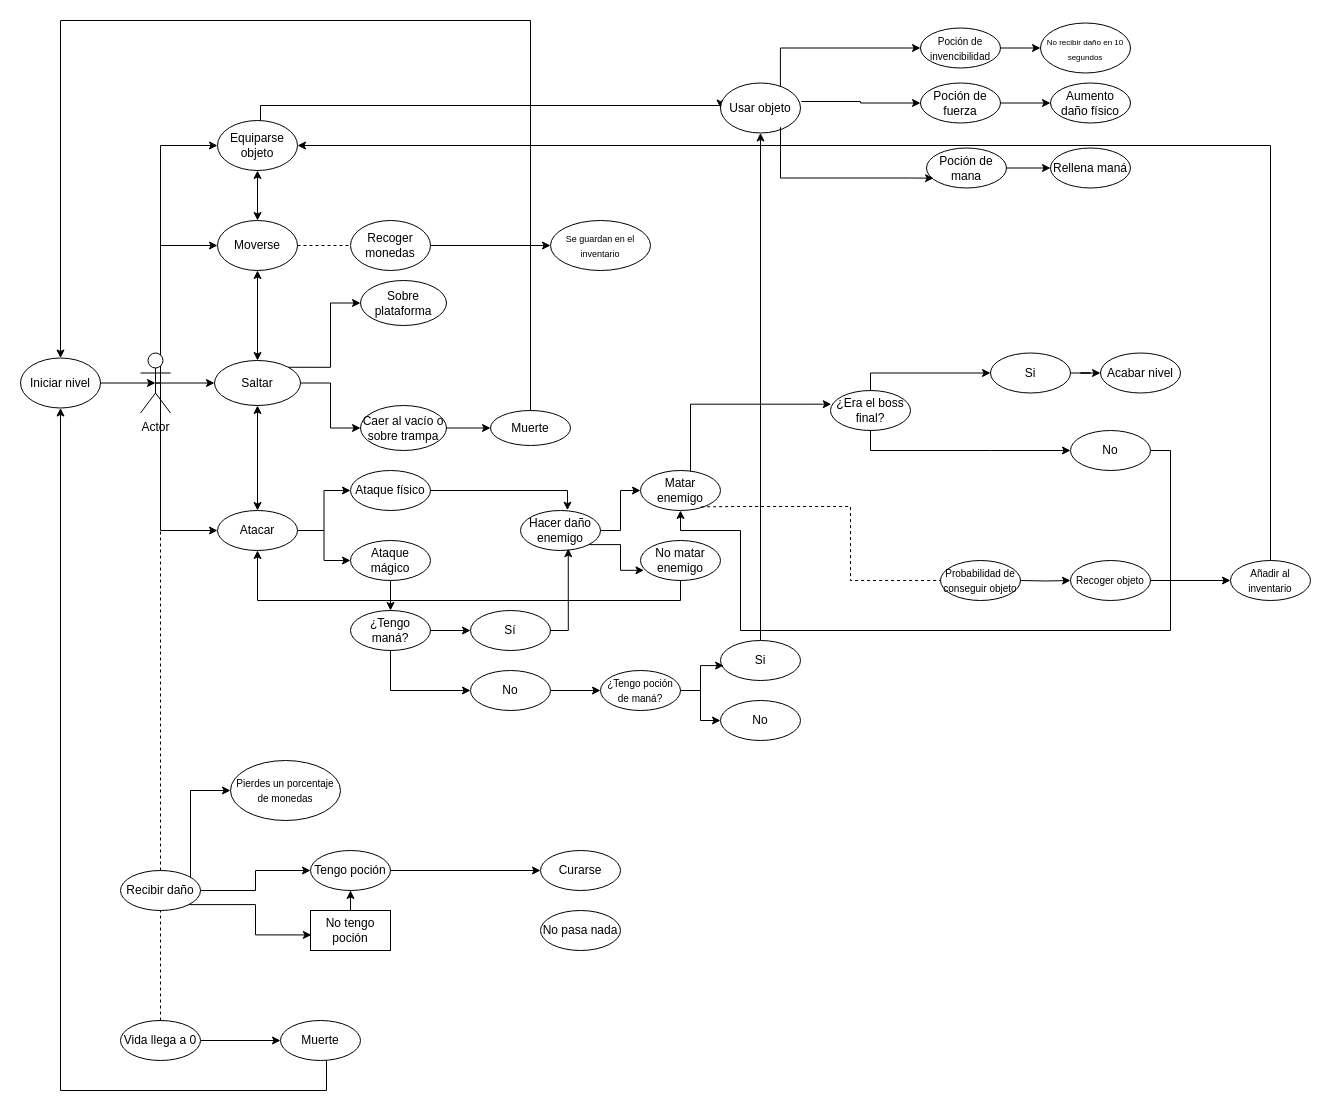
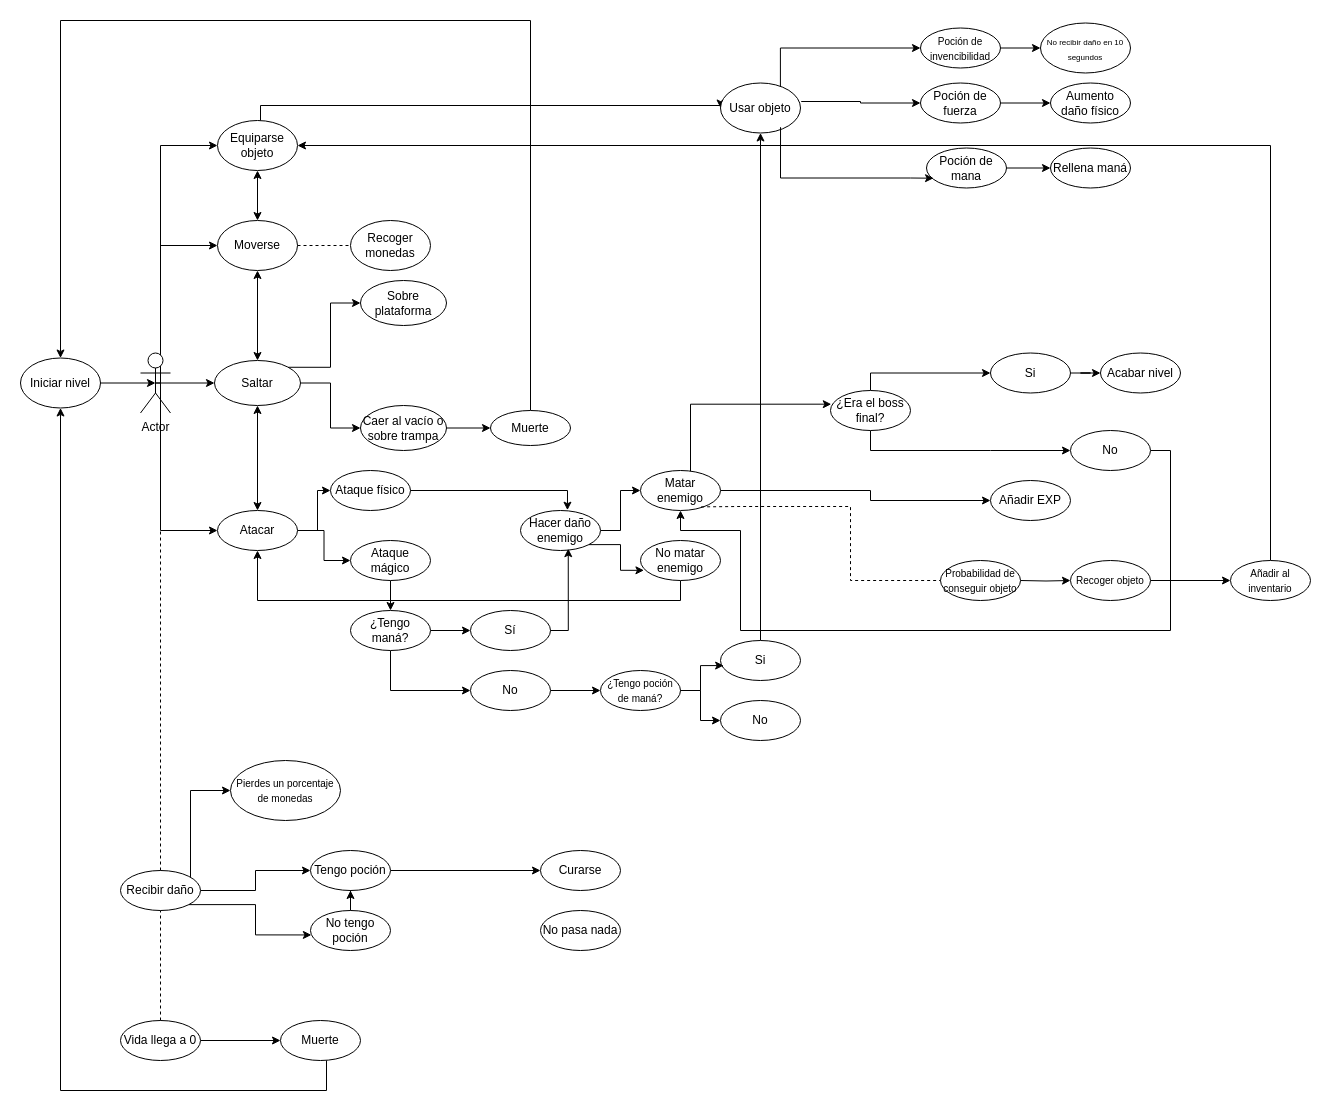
edge "Recoger monedas" -> "Se guardan en el inventario": removed
node "Se guardan en el inventario": removed
node "Ataque físico": moved (391, 491) -> (371, 491)
edge "Matar enemigo" -> "Añadir EXP": added
node "Añadir EXP": added
node "No tengo poción": shape rectangle -> ellipse
